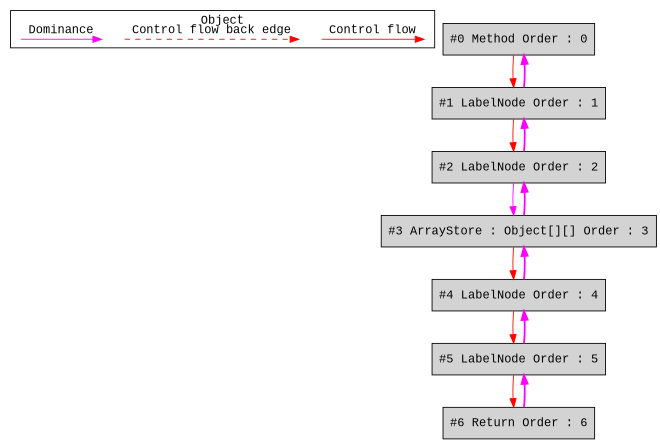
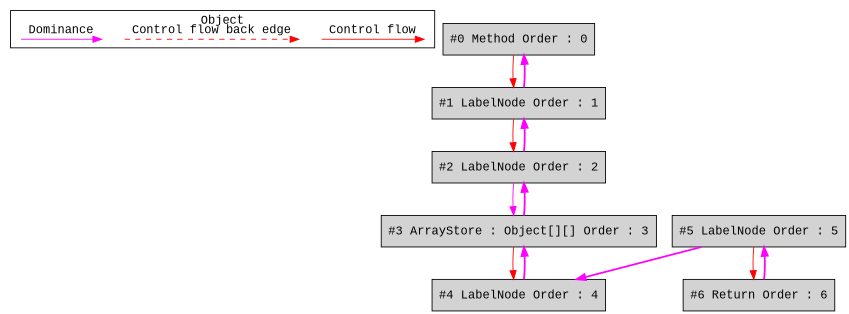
edge "#4 LabelNode Order : 4" -> "#5 LabelNode Order : 5": removed
